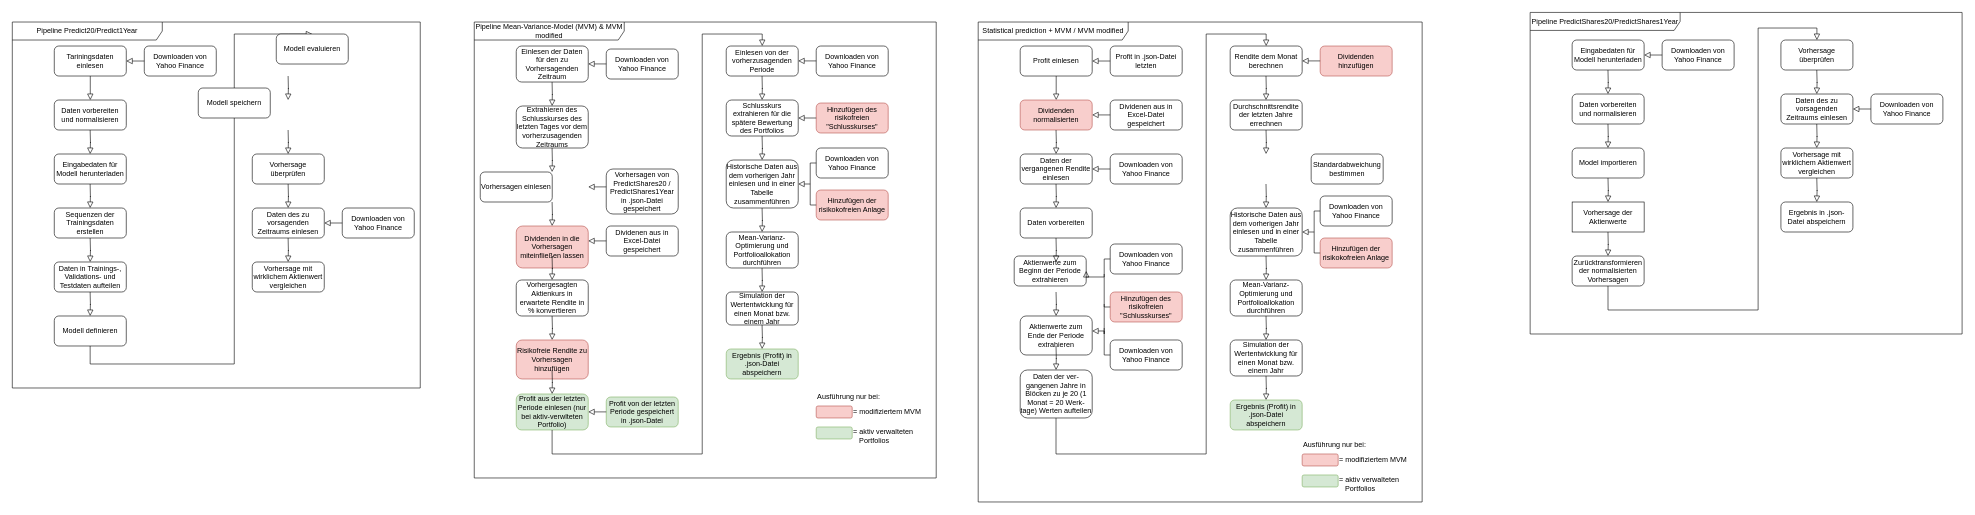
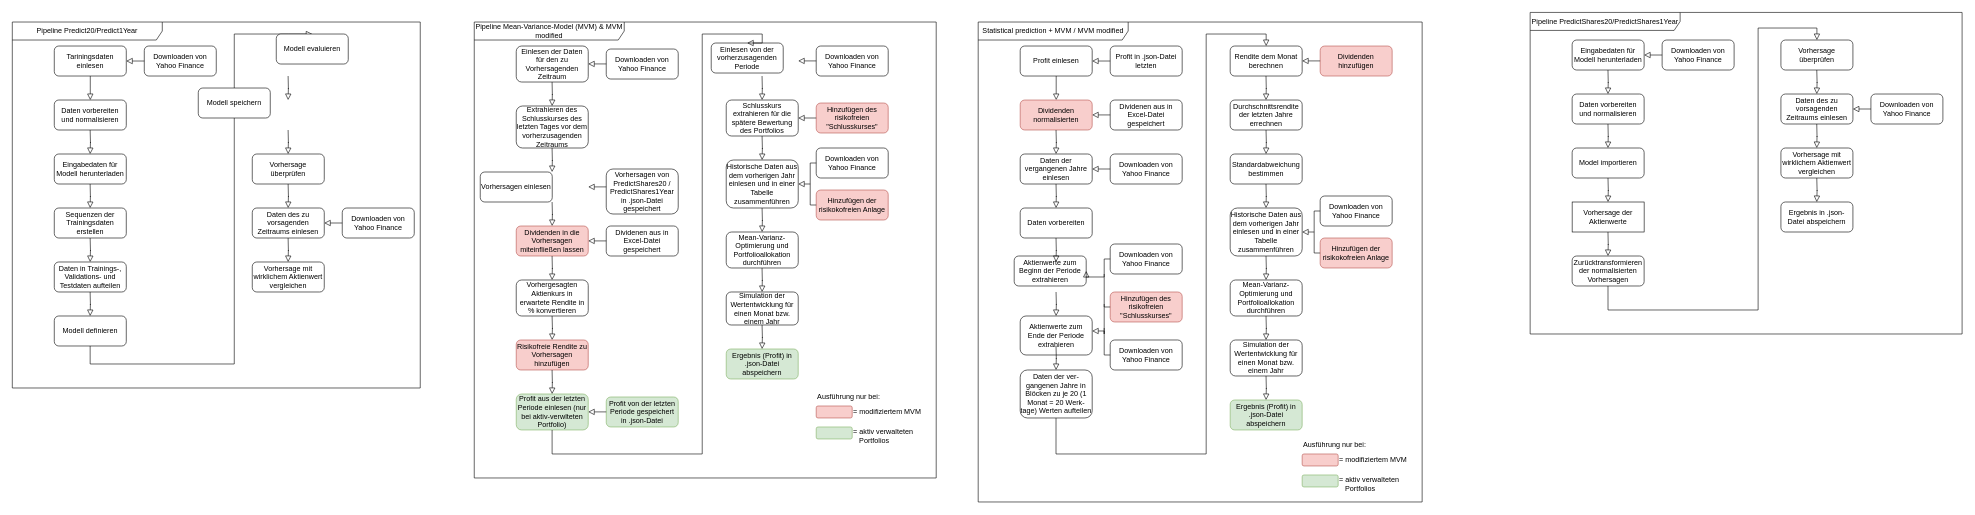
node "Einlesen von der vorherzusagenden Periode": moved (762, 61) -> (747, 58)
node "Daten der vergangenen Rendite einlesen": label "Daten der vergangenen Rendite einlesen" -> "Daten der vergangenen Jahre einlesen"
node "Standardabweichung bestimmen": moved (1347, 169) -> (1266, 169)
node "Dividenden in die Vorhersagen miteinfließen lassen": size 72x42 -> 72x30
node "Risikofreie Rendite zu Vorhersagen hinzufügen": size 72x39 -> 72x30
